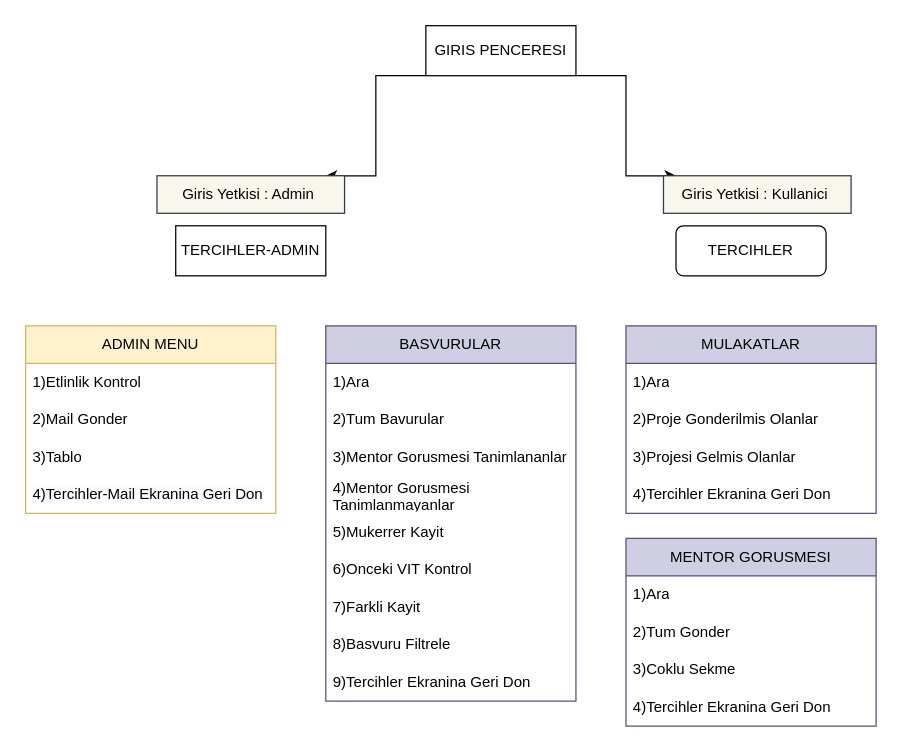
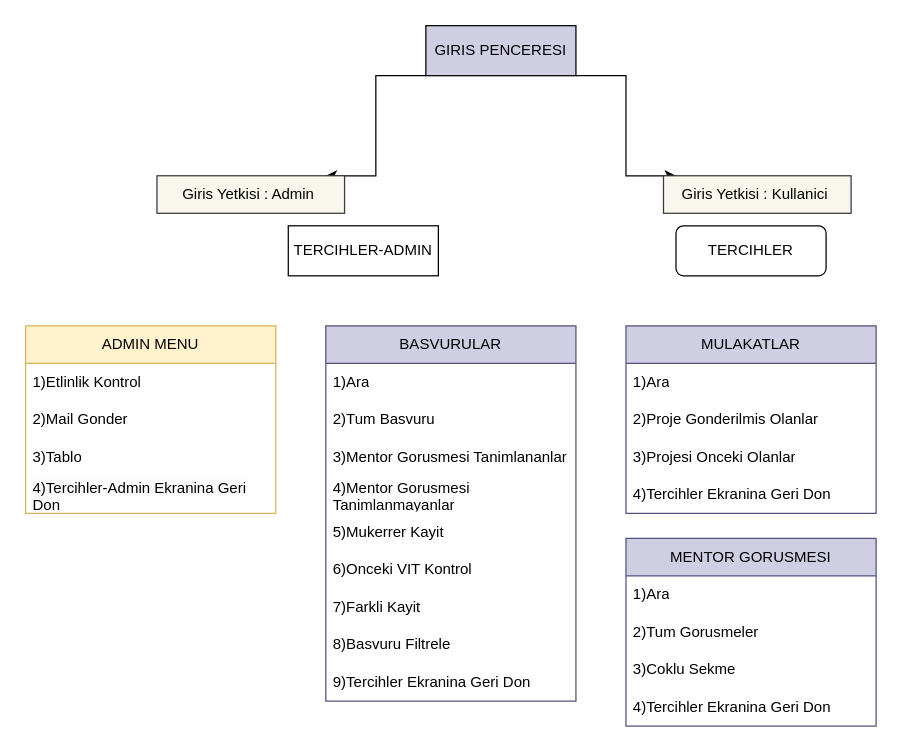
node "GIRIS PENCERESI": fillcolor #ffffff -> #d0cee2
node "TERCIHLER-ADMIN": moved (251, 251) -> (363, 251)
node "2)Tum Bavurular": label "2)Tum Bavurular" -> "2)Tum Basvuru"
node "3)Projesi Gelmis Olanlar": label "3)Projesi Gelmis Olanlar" -> "3)Projesi Onceki Olanlar"
node "4)Tercihler-Mail Ekranina Geri Don": label "4)Tercihler-Mail Ekranina Geri Don" -> "4)Tercihler-Admin Ekranina Geri Don"
node "2)Tum Gonder": label "2)Tum Gonder" -> "2)Tum Gorusmeler"
